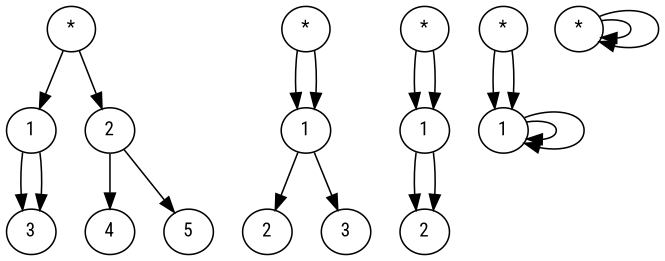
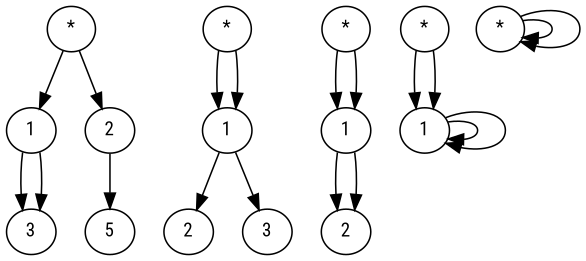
node "4": removed
